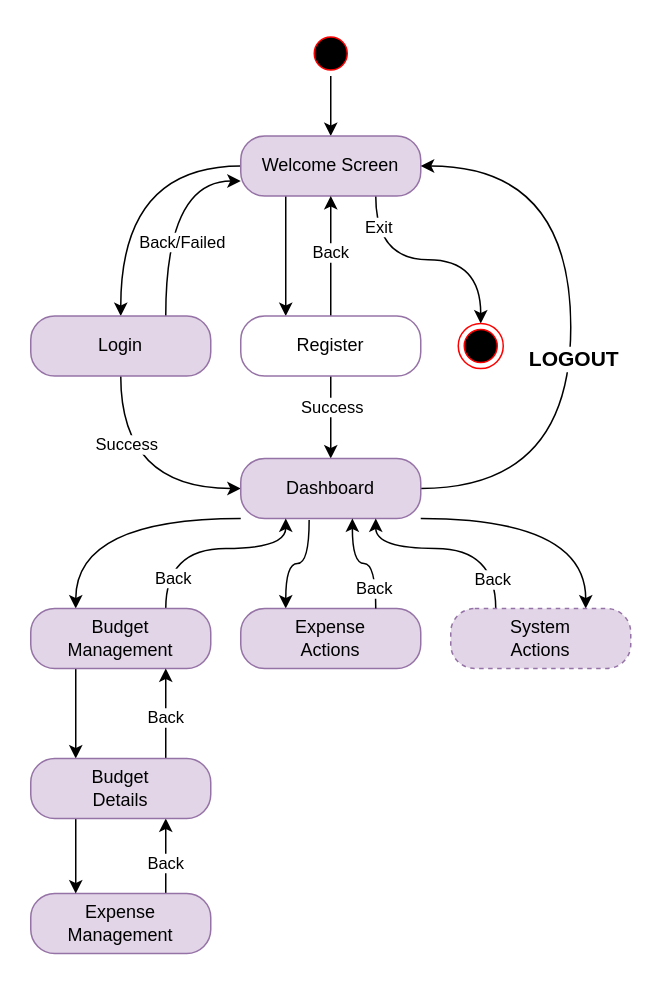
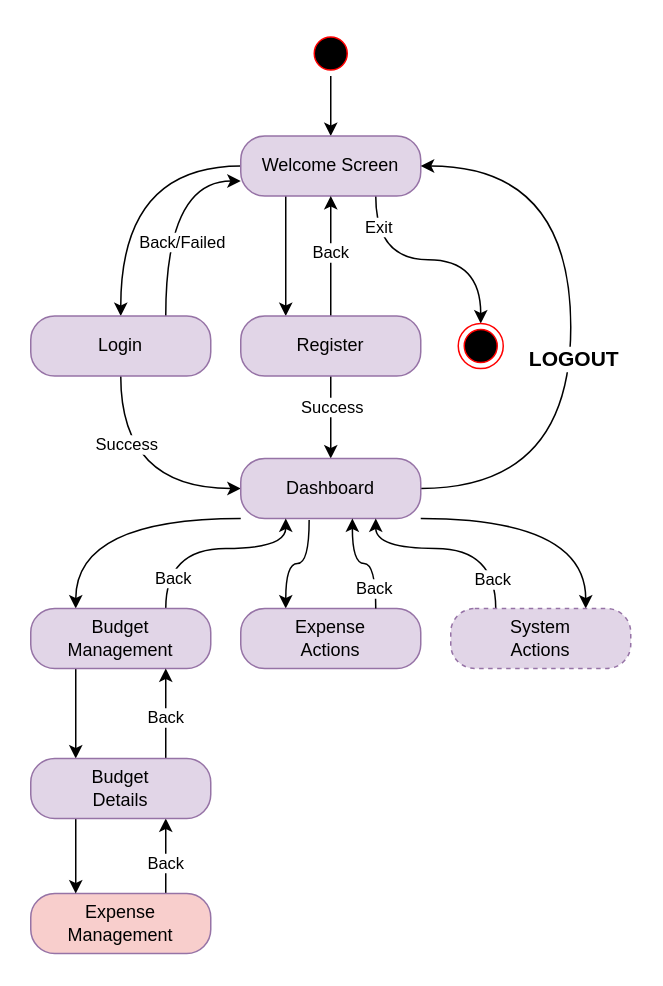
node "Register": fillcolor #ffffff -> #e1d5e7
node "Expense Management": fillcolor #e1d5e7 -> #f8cecc
